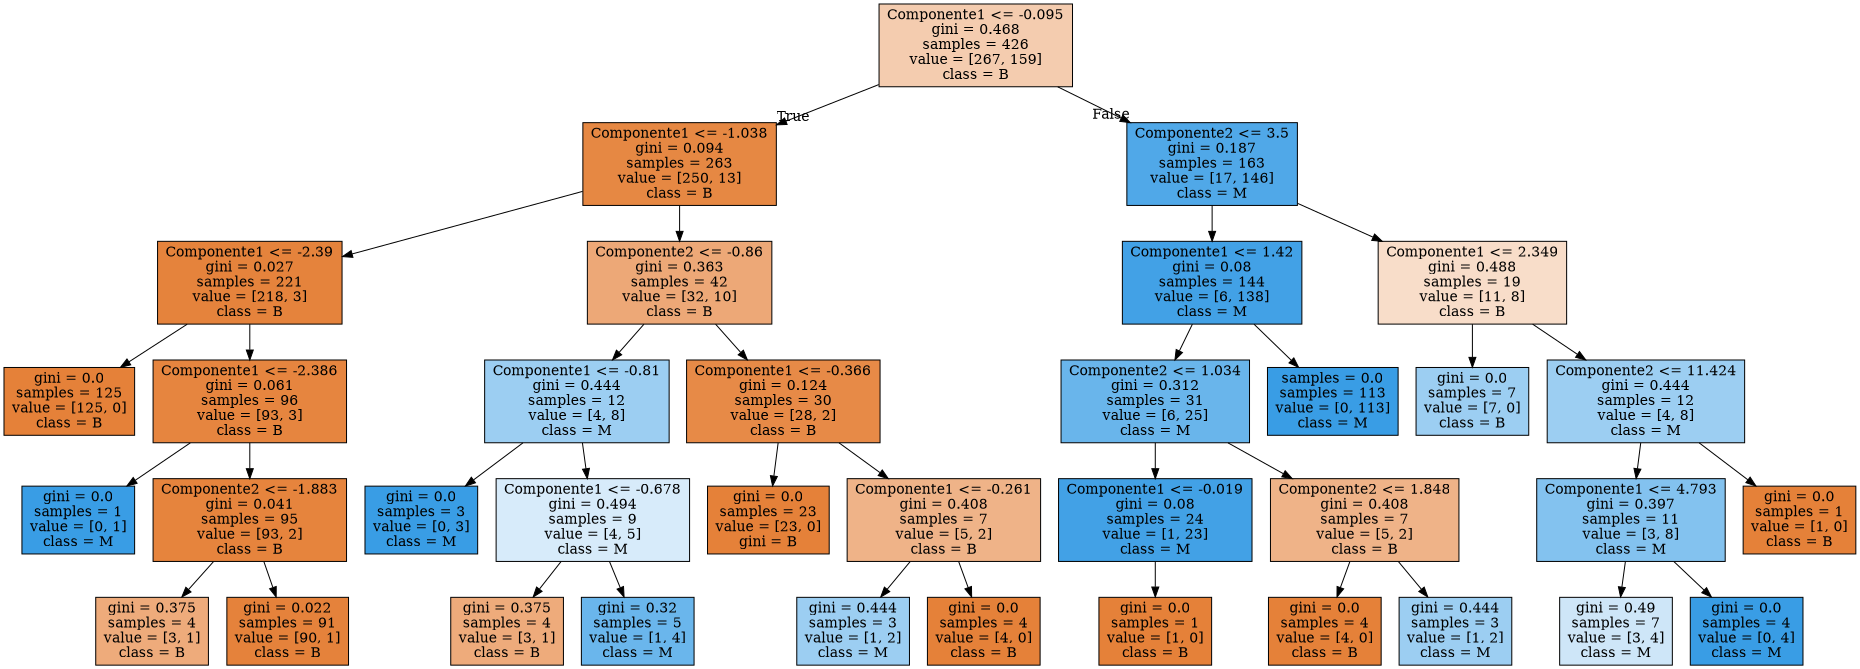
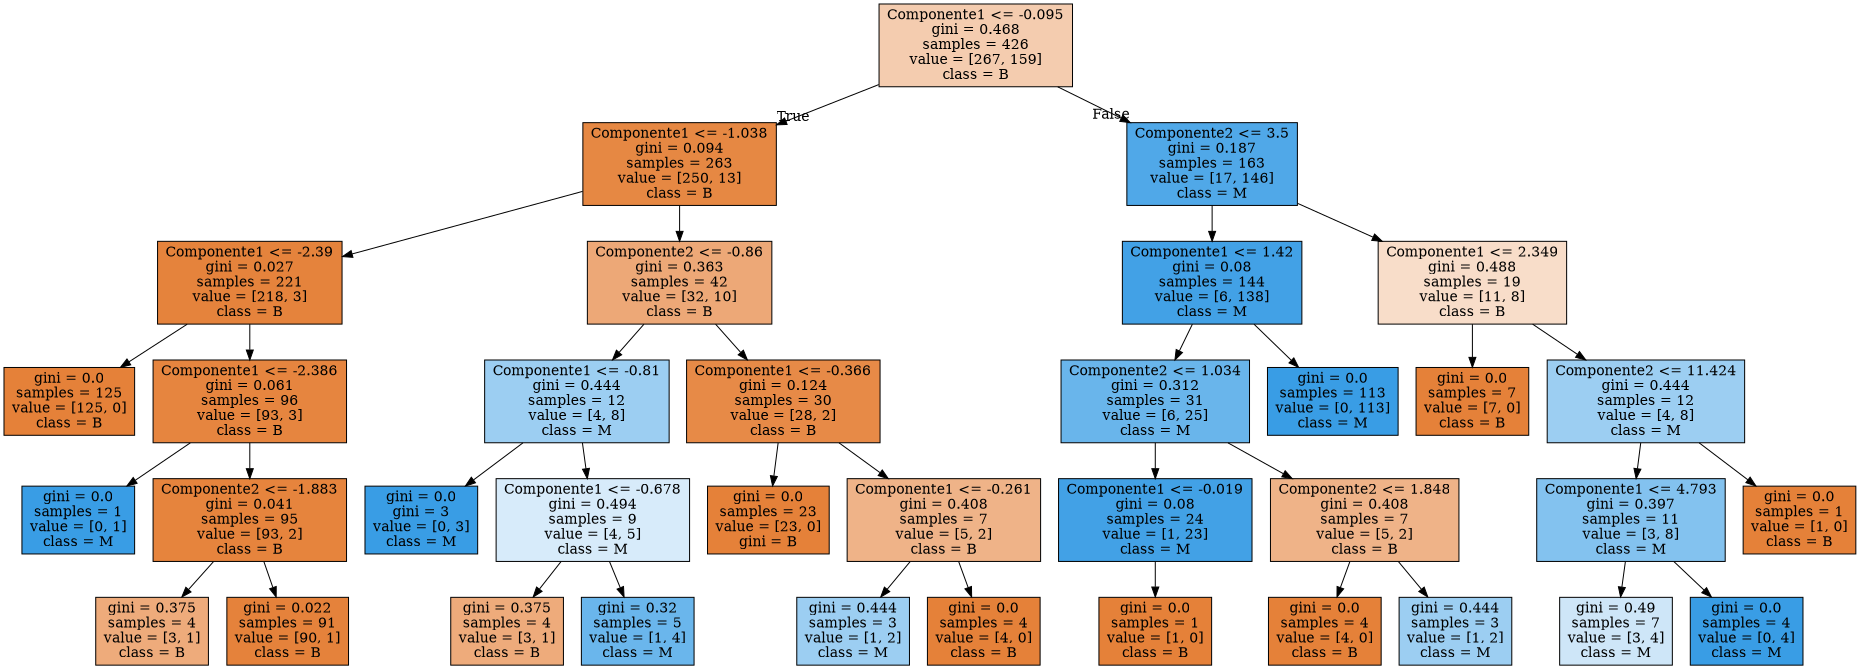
node "samples = 0.0 samples = 113 value = [0, 113] class = M": label "samples = 0.0 samples = 113 value = [0, 113] class = M" -> "gini = 0.0 samples = 113 value = [0, 113] class = M"
node "gini = 0.0 samples = 7 value = [7, 0] class = B": fillcolor #9ccef2 -> #e58139
node "gini = 0.0 samples = 3 value = [0, 3] class = M": label "gini = 0.0 samples = 3 value = [0, 3] class = M" -> "gini = 0.0 gini = 3 value = [0, 3] class = M"
